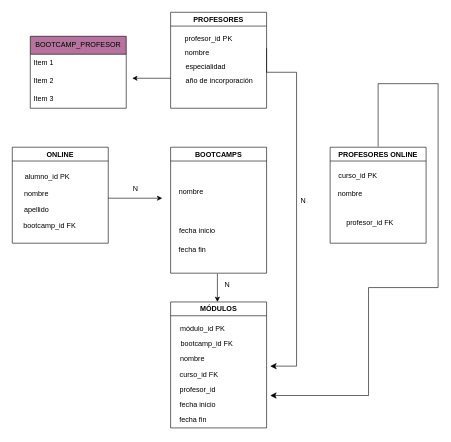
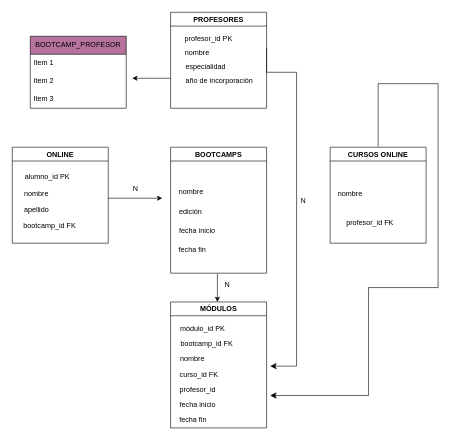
node "PROFESORES ONLINE": label "PROFESORES ONLINE" -> "CURSOS ONLINE"
node "curso_id PK": removed
node "edición": added
